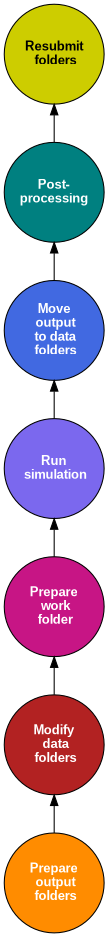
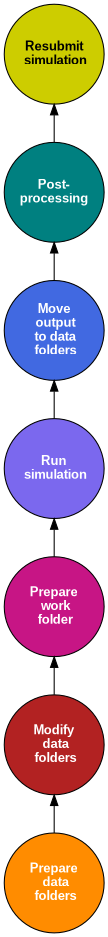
node "Resubmit folders": label "Resubmit folders" -> "Resubmit simulation"
node "Prepare output folders": label "Prepare output folders" -> "Prepare data folders"
